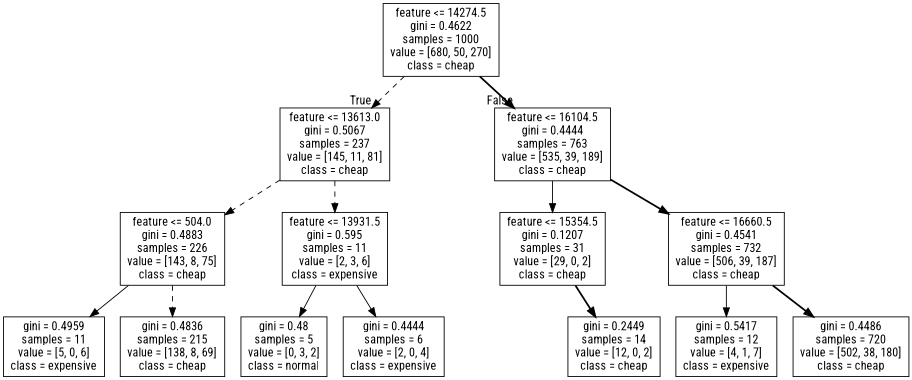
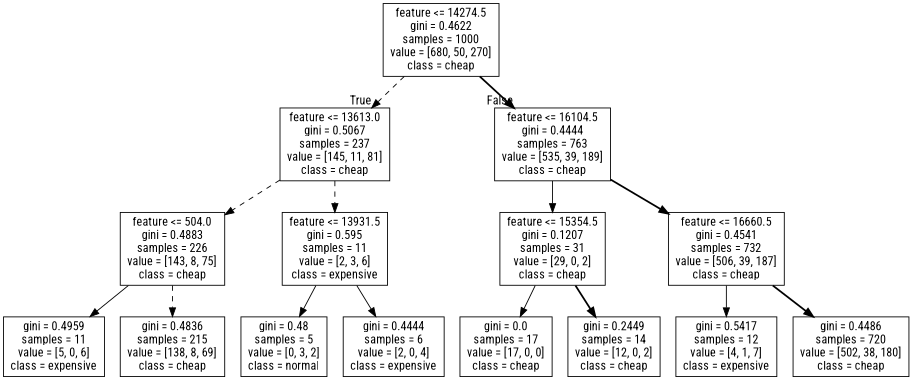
node "gini = 0.0 samples = 17 value = [17, 0, 0] class = cheap": added
